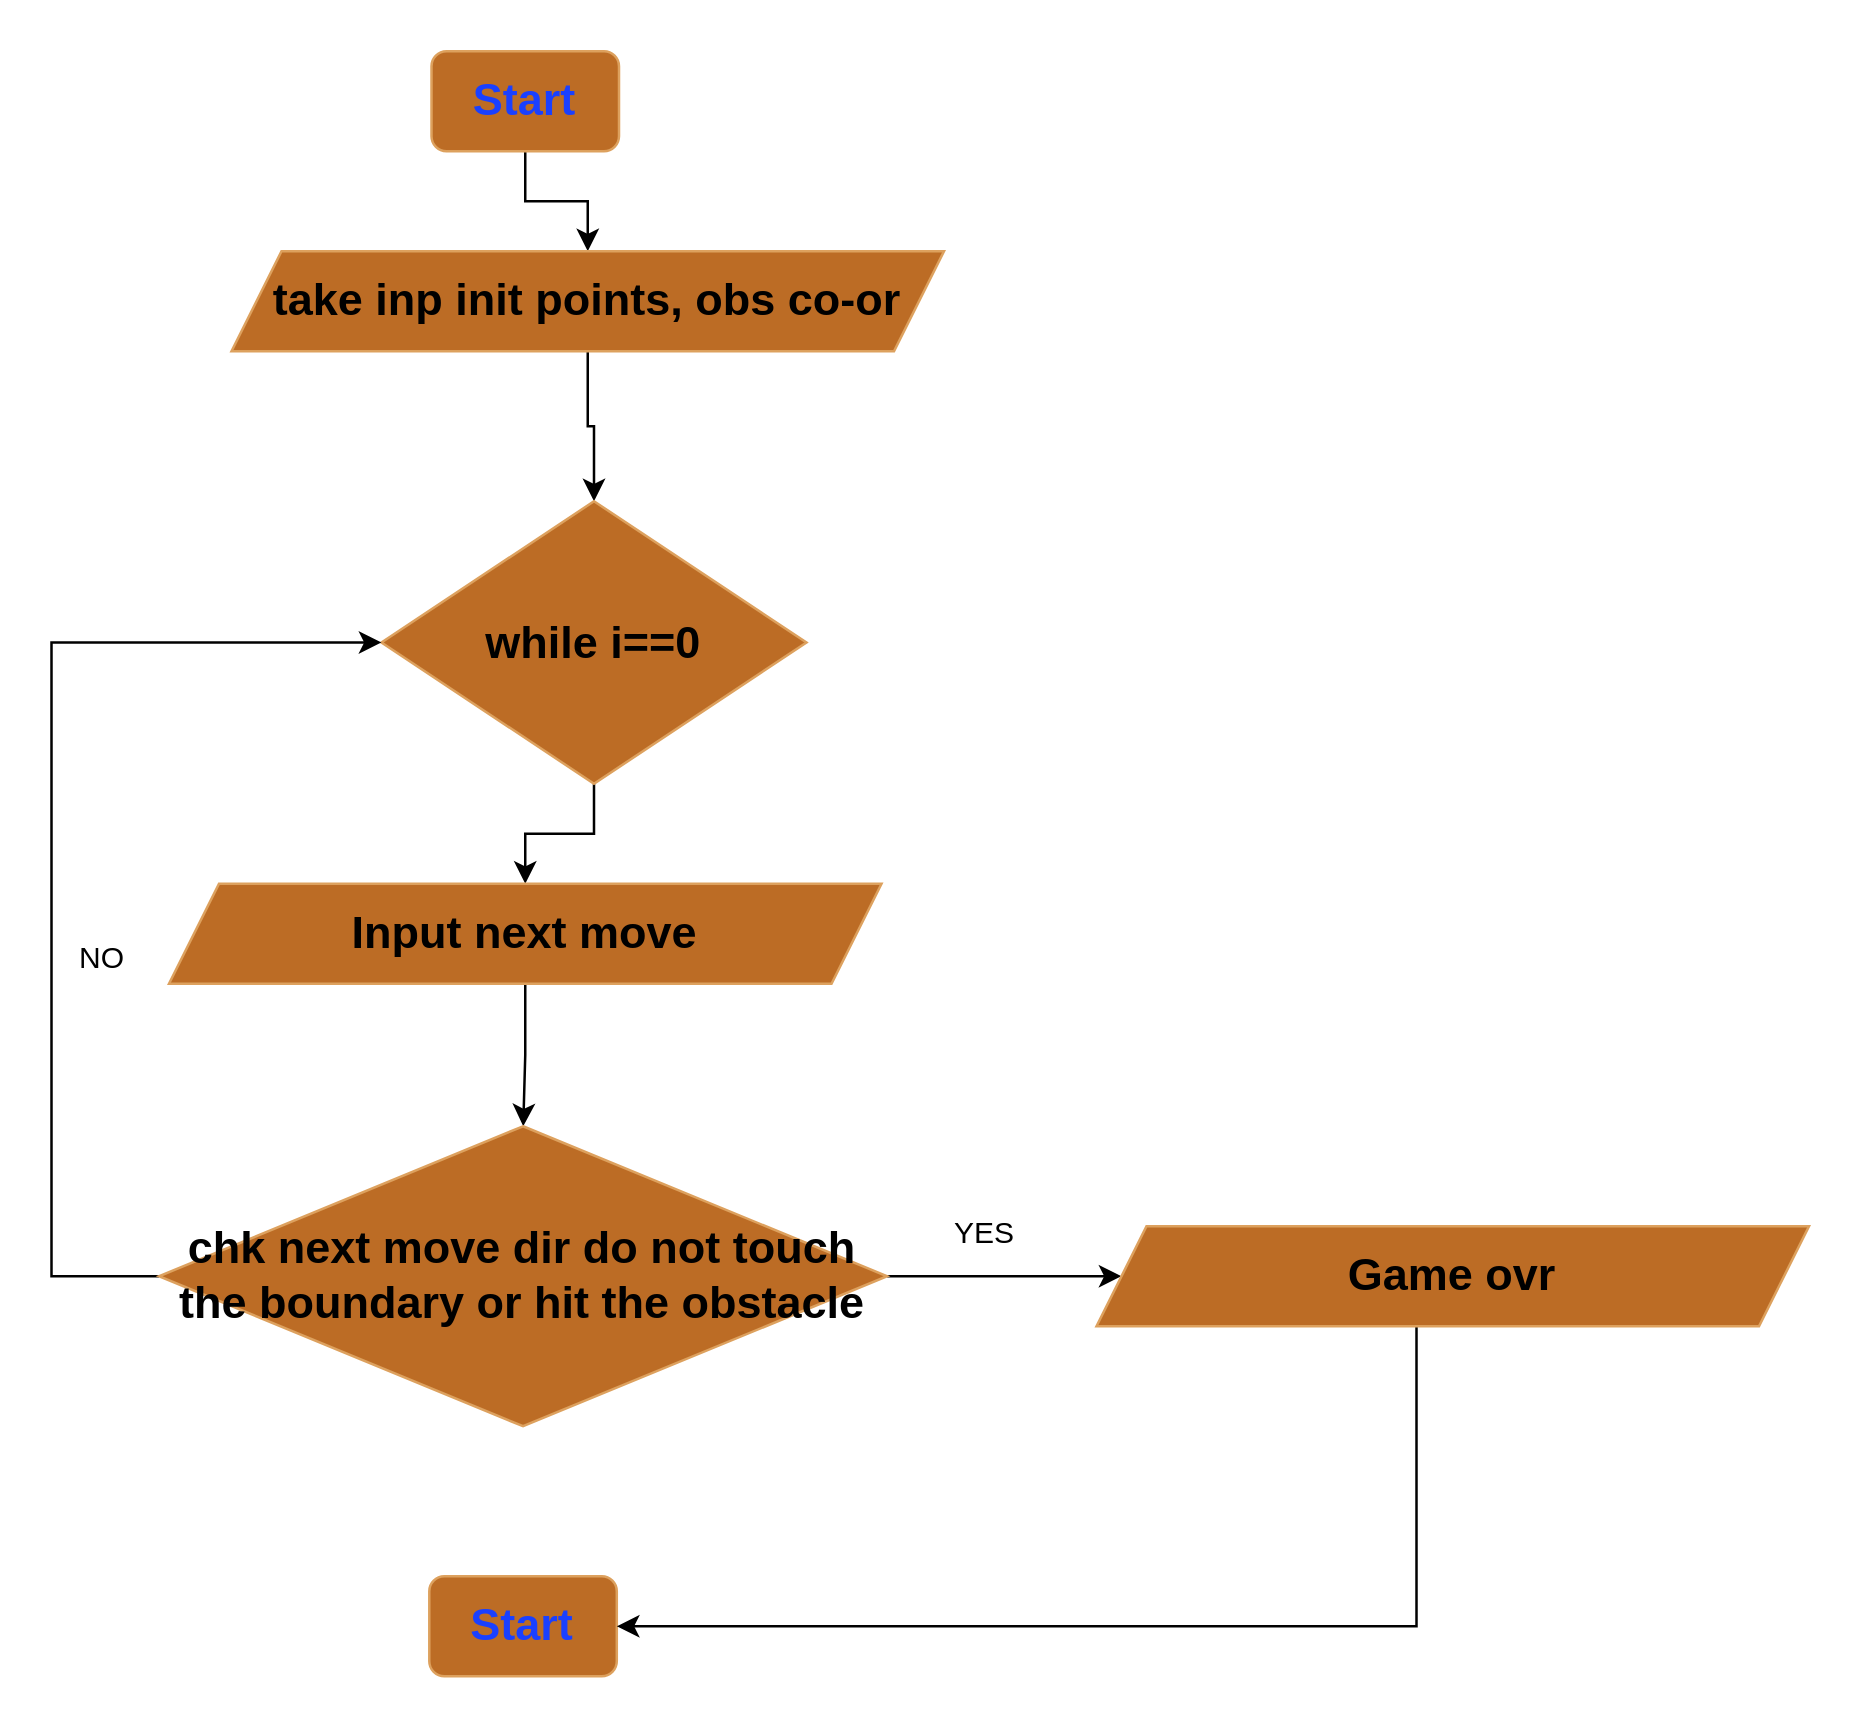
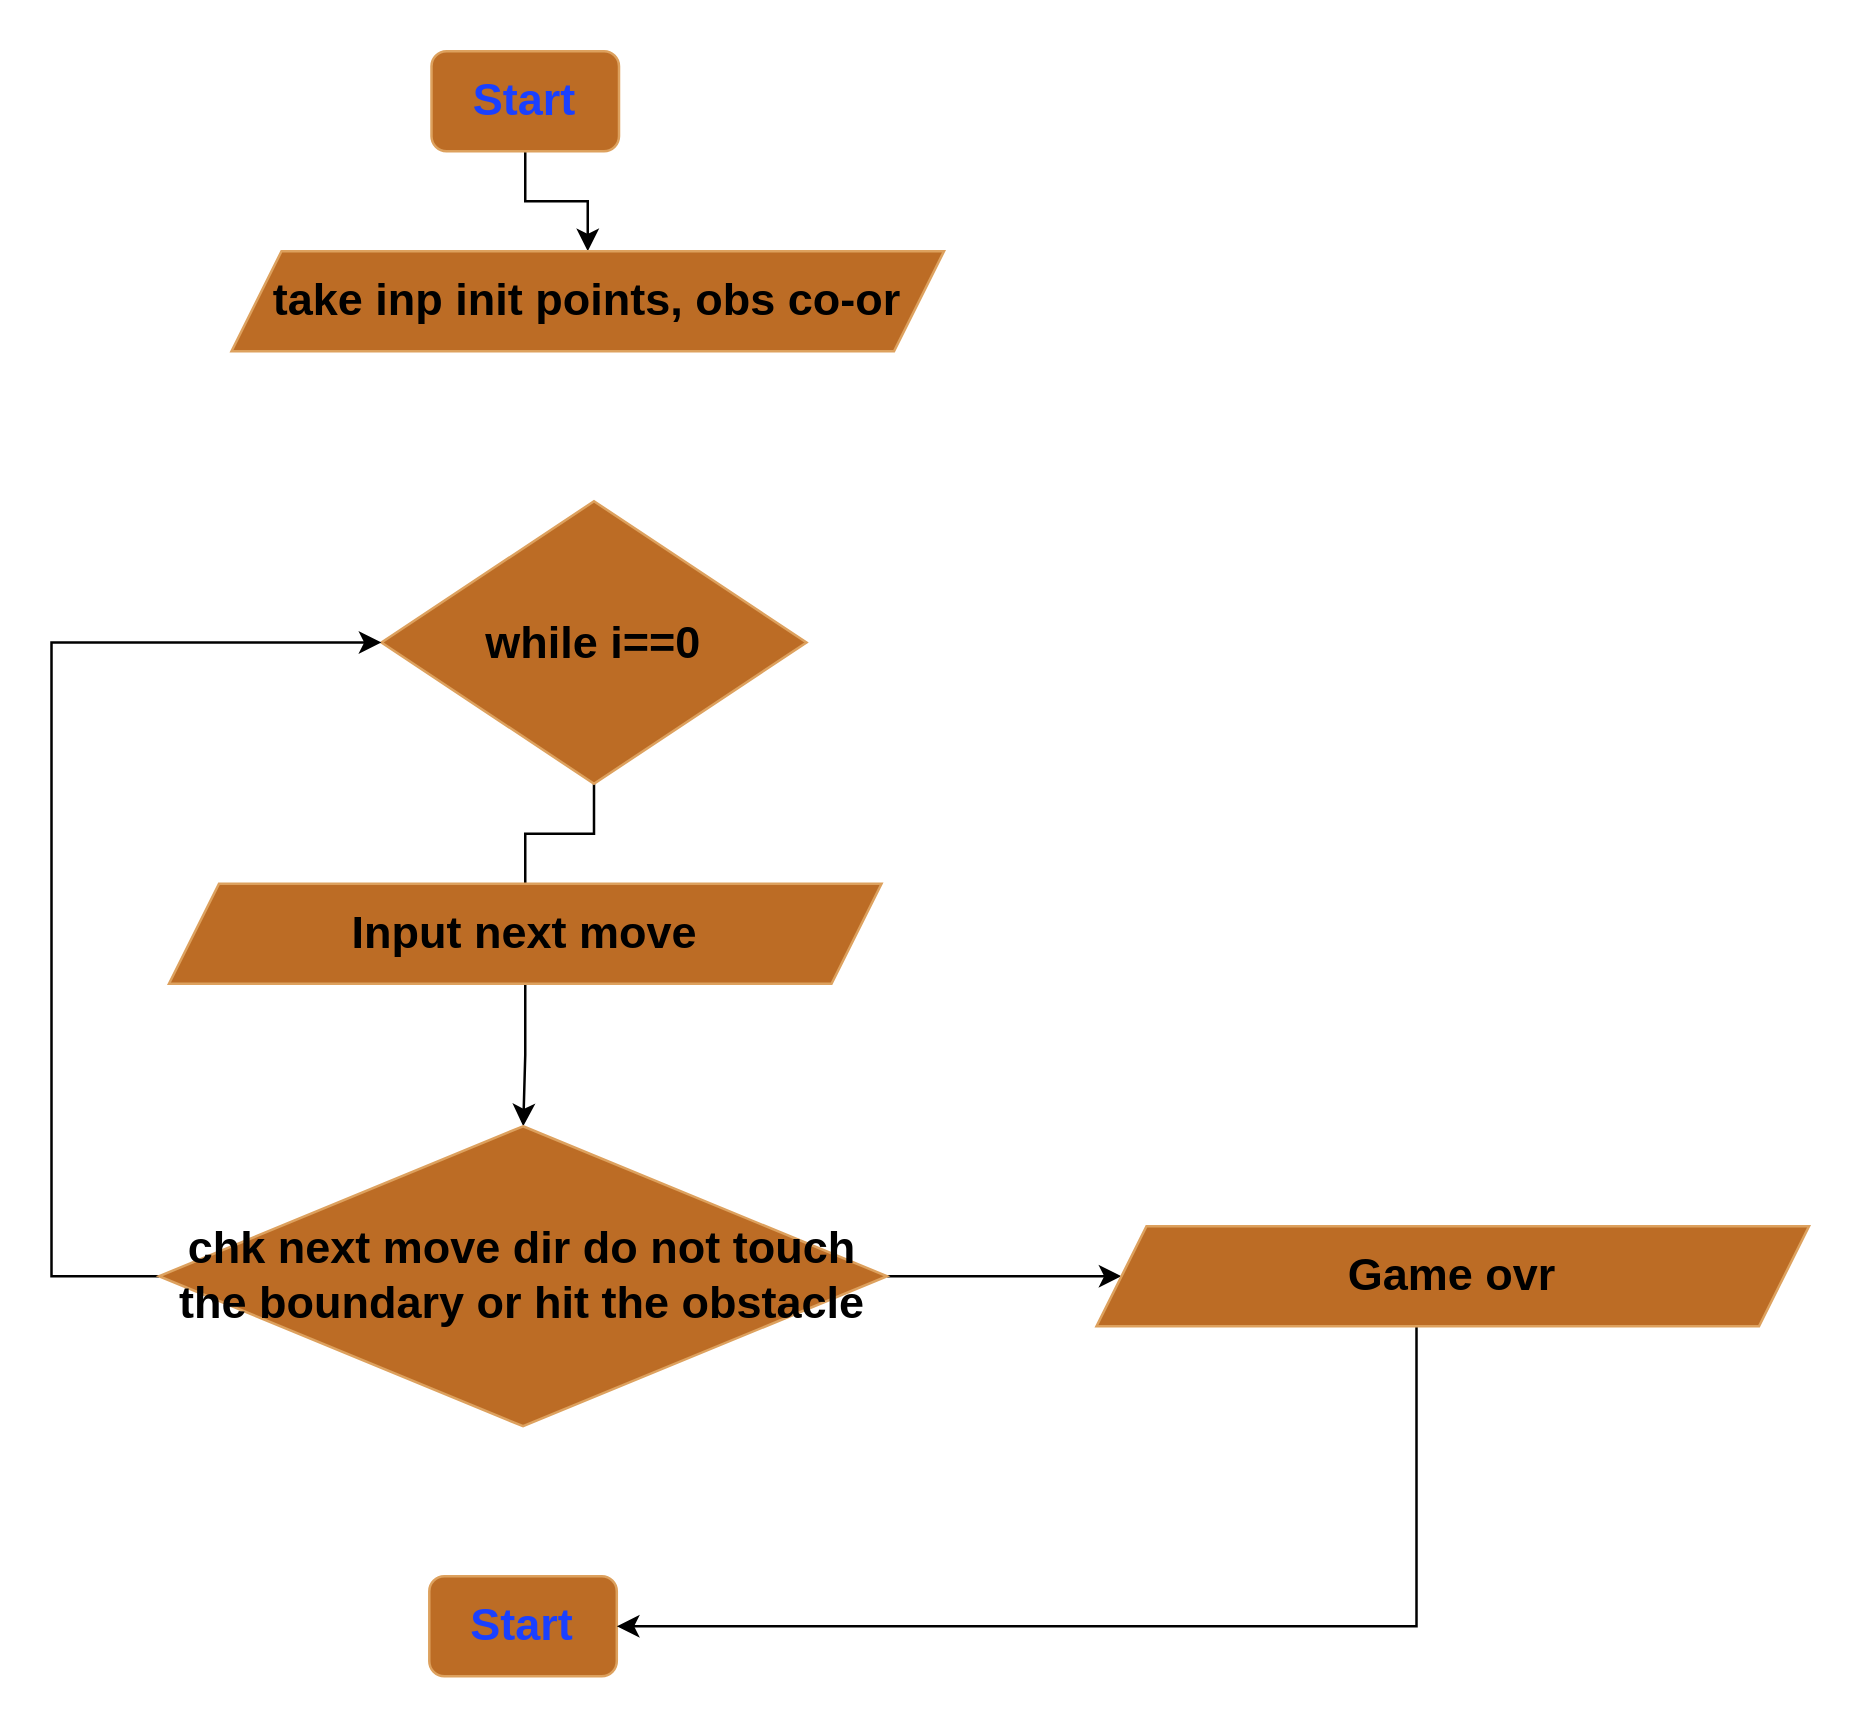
edge "take inp init points, obs co-or" -> "while i==0": removed
edge "while i==0" -> "Input next move": arrowhead classic -> none
node "NO": removed
node "YES": removed
